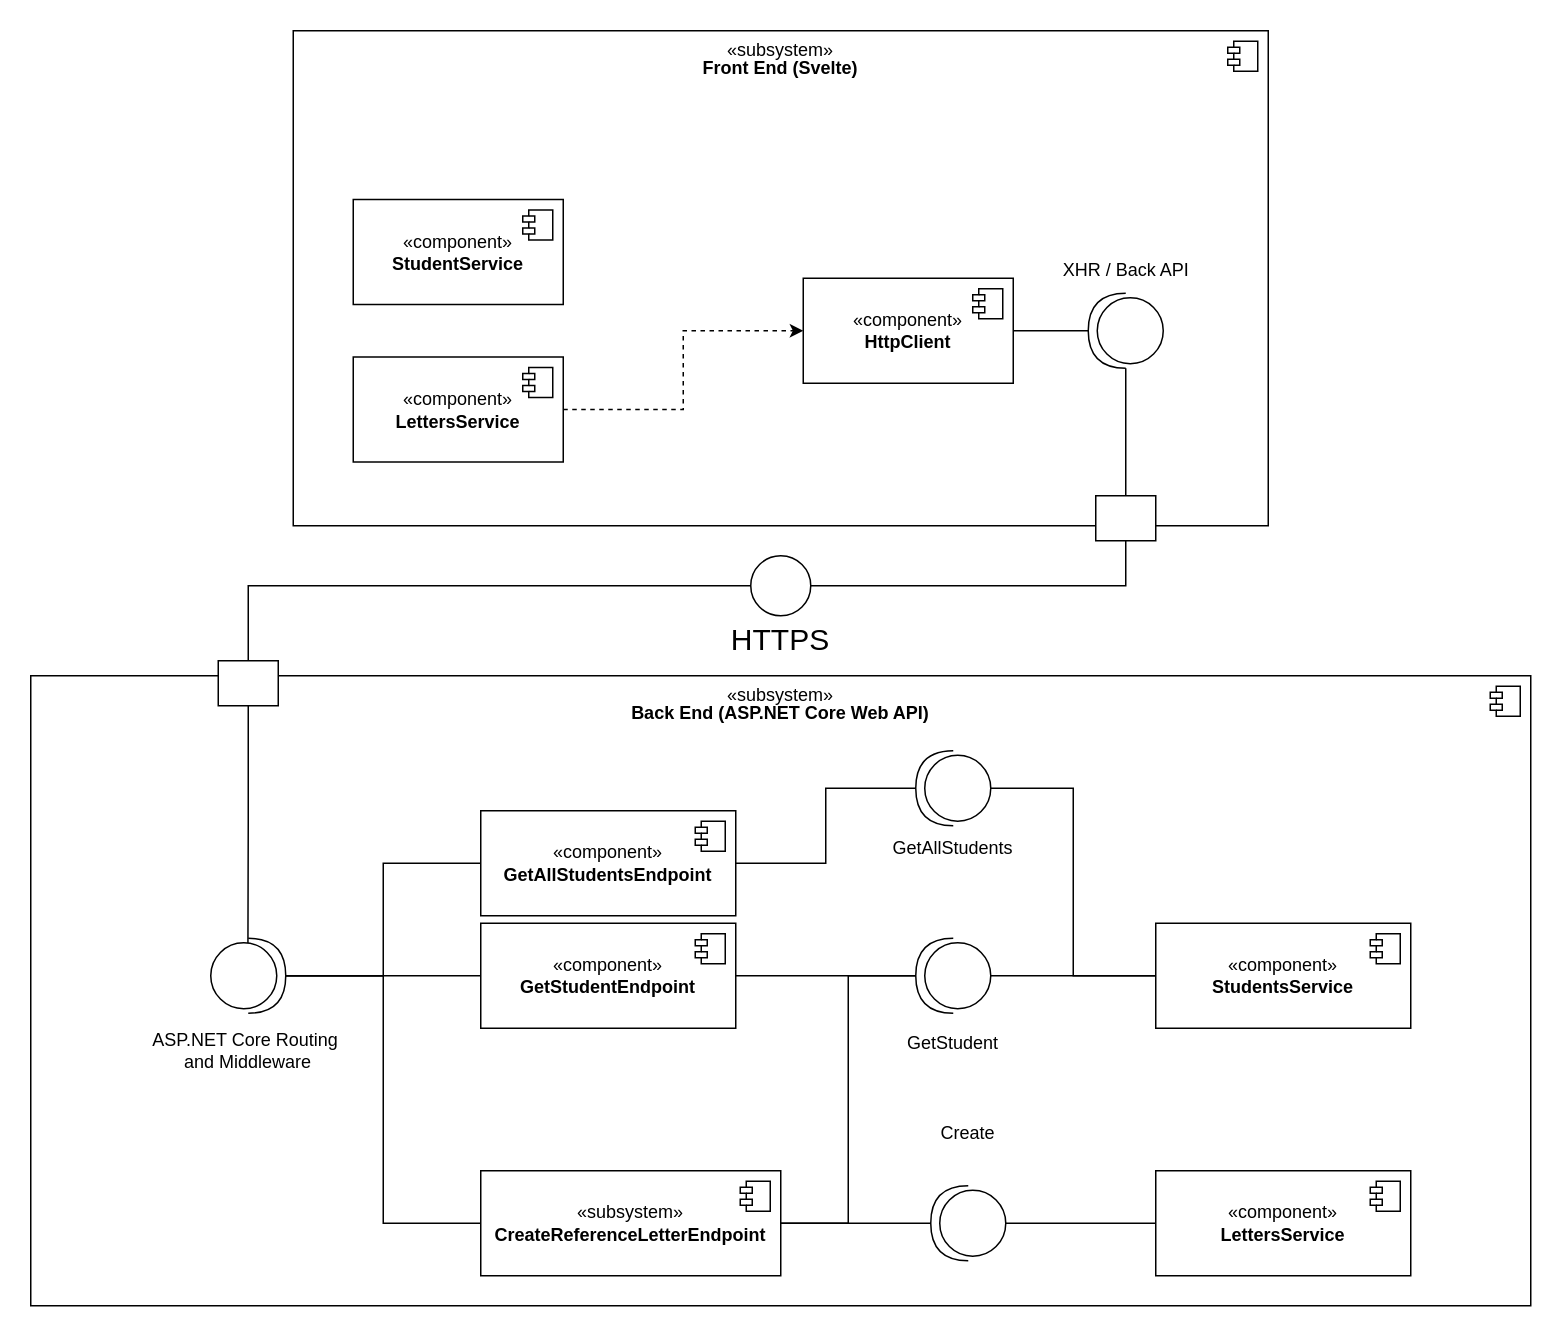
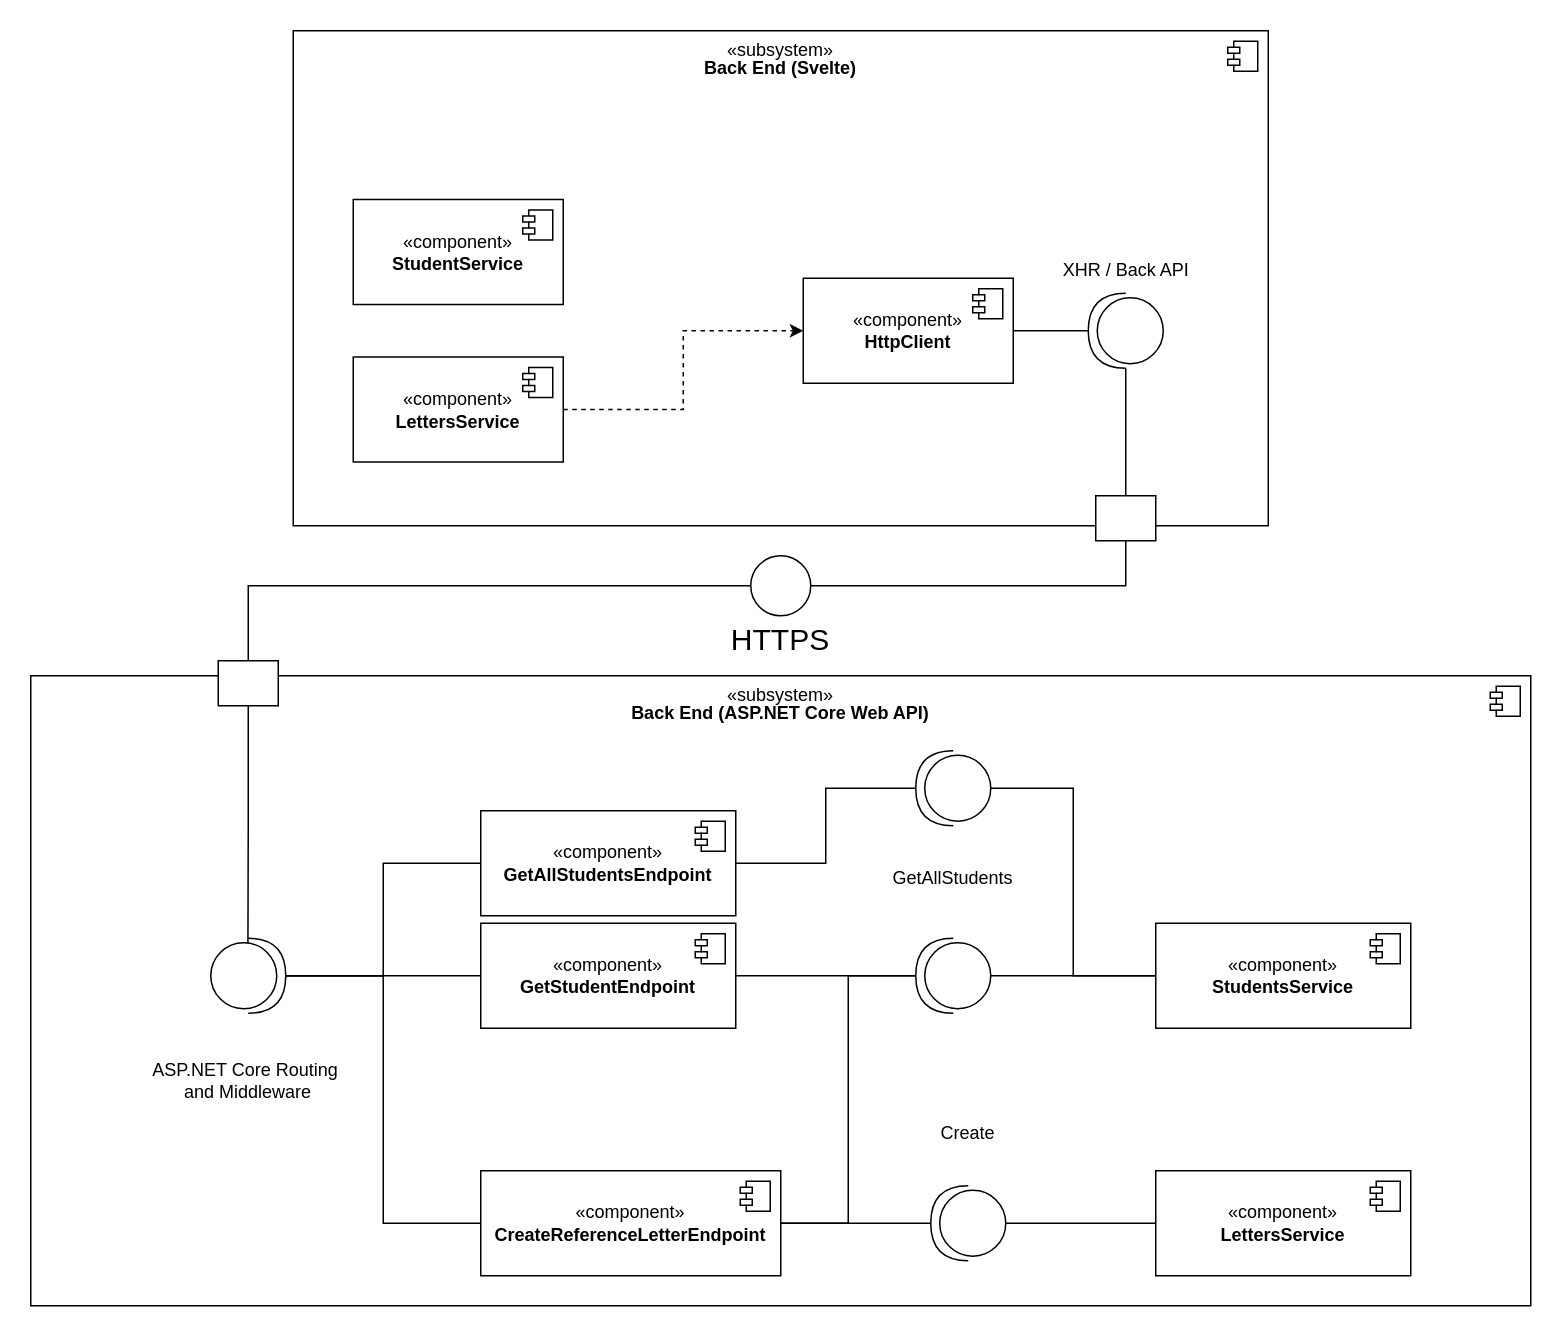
node "«subsystem» Front End (Svelte)": label "«subsystem» Front End (Svelte)" -> "«subsystem» Back End (Svelte)"
node "GetAllStudents": moved (953, 848) -> (953, 878)
node "GetStudent": removed
node "ASP.NET Core Routing and Middleware": moved (248, 1051) -> (248, 1081)
node "«subsystem» CreateReferenceLetterEndpoint": label "«subsystem» CreateReferenceLetterEndpoint" -> "«component» CreateReferenceLetterEndpoint"
